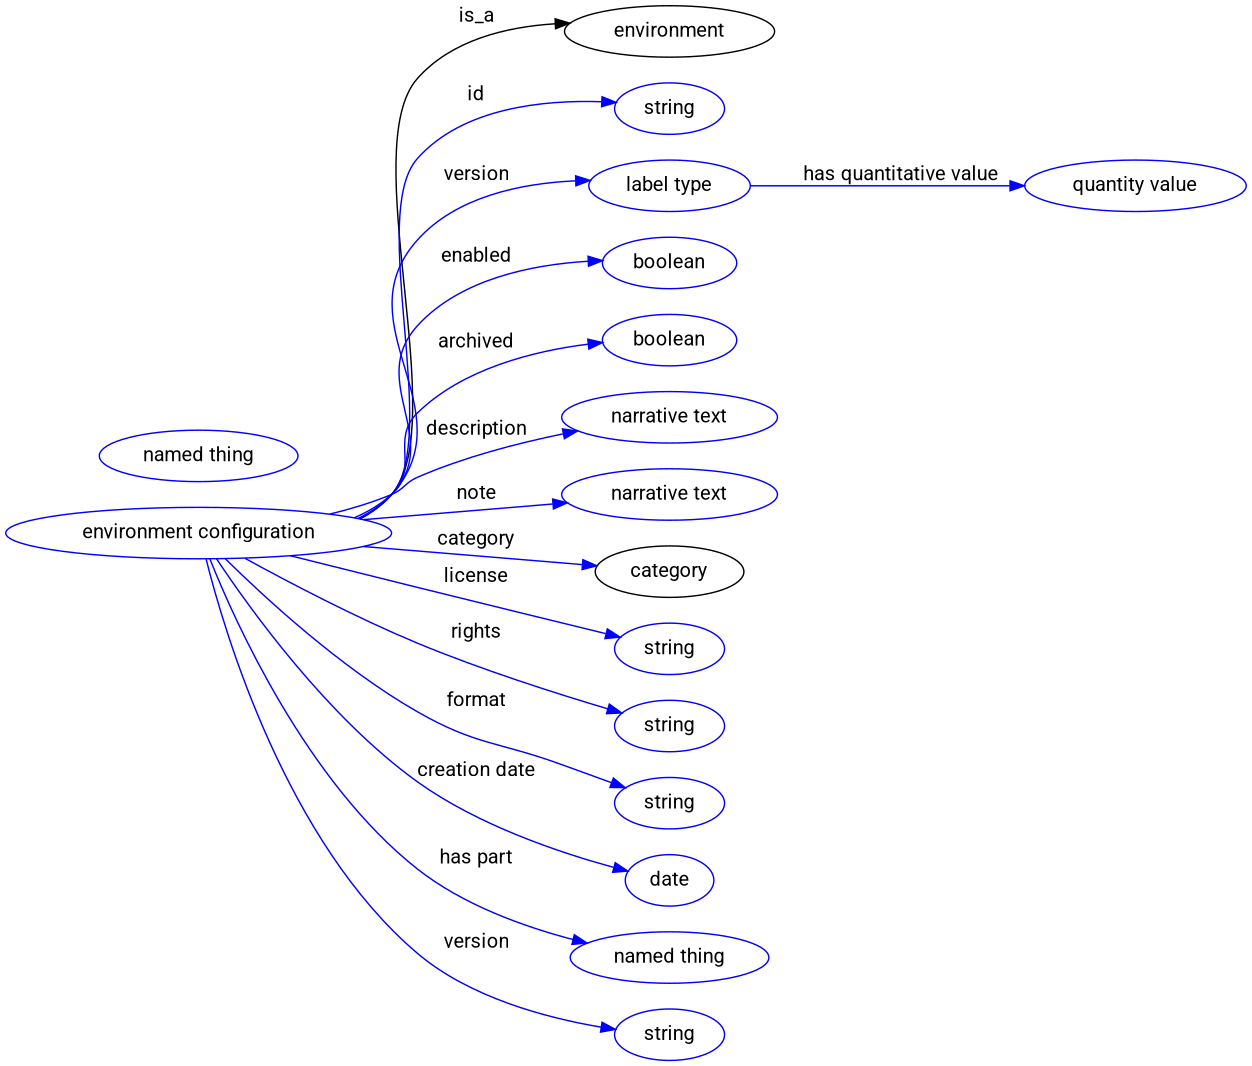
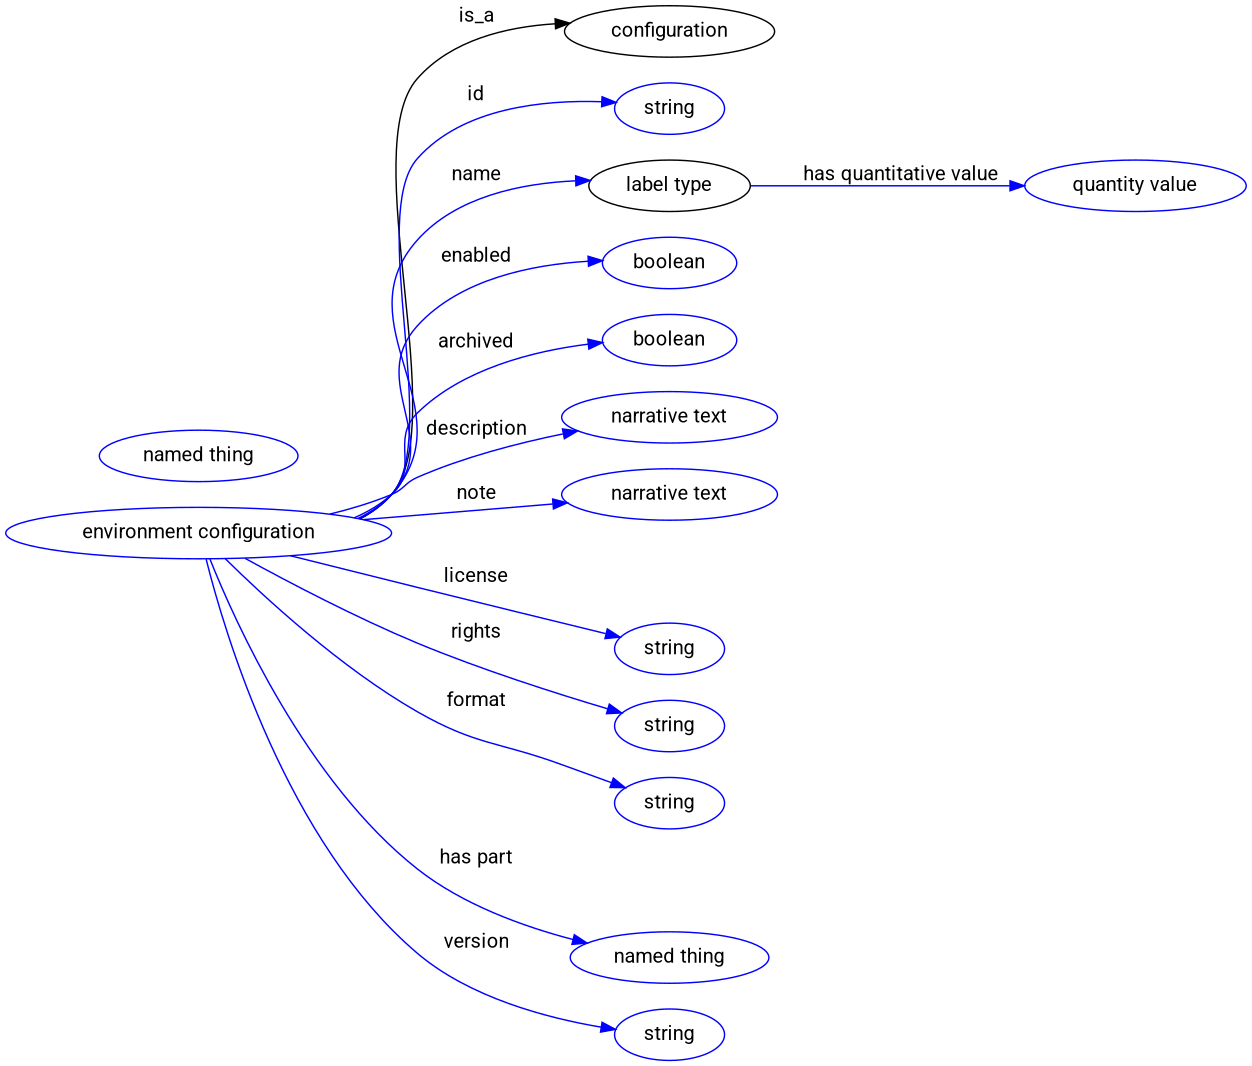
node "environment": label "environment" -> "configuration"
edge "environment configuration" -> "label type": label "version" -> "name"
node "label type": color blue -> black
node "category": removed
node "date": removed
